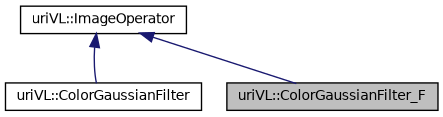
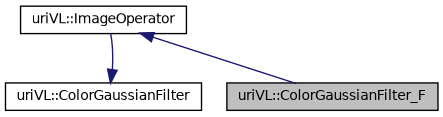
edge "uriVL::ColorGaussianFilter" -> "uriVL::ImageOperator": reversed
